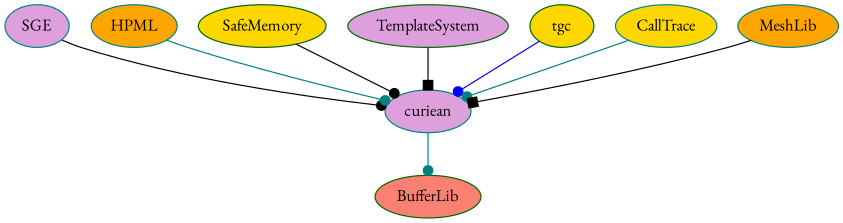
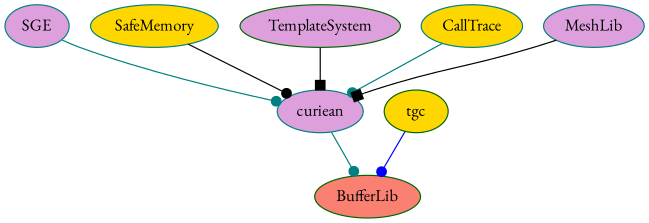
node "HPML": removed
node "SafeMemory": color darkgreen -> teal
node "MeshLib": fillcolor orange -> plum
edge "tgc" -> "curiean": now "tgc" -> "BufferLib"
edge "SGE" -> "curiean": color black -> teal
